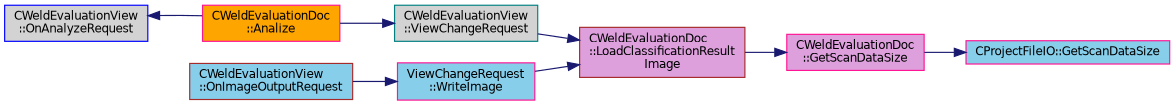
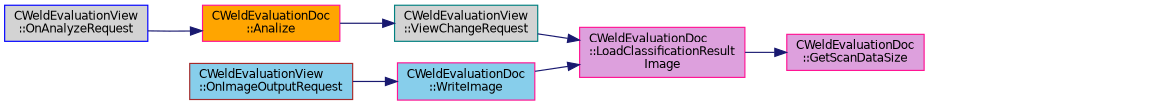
edge "CWeldEvaluationDoc ::Analize" -> "CWeldEvaluationView ::OnAnalyzeRequest": reversed
node "CWeldEvaluationDoc ::LoadClassificationResult Image": color brown -> deeppink
node "CProjectFileIO::GetScanDataSize": removed
node "ViewChangeRequest ::WriteImage": label "ViewChangeRequest ::WriteImage" -> "CWeldEvaluationDoc ::WriteImage"
